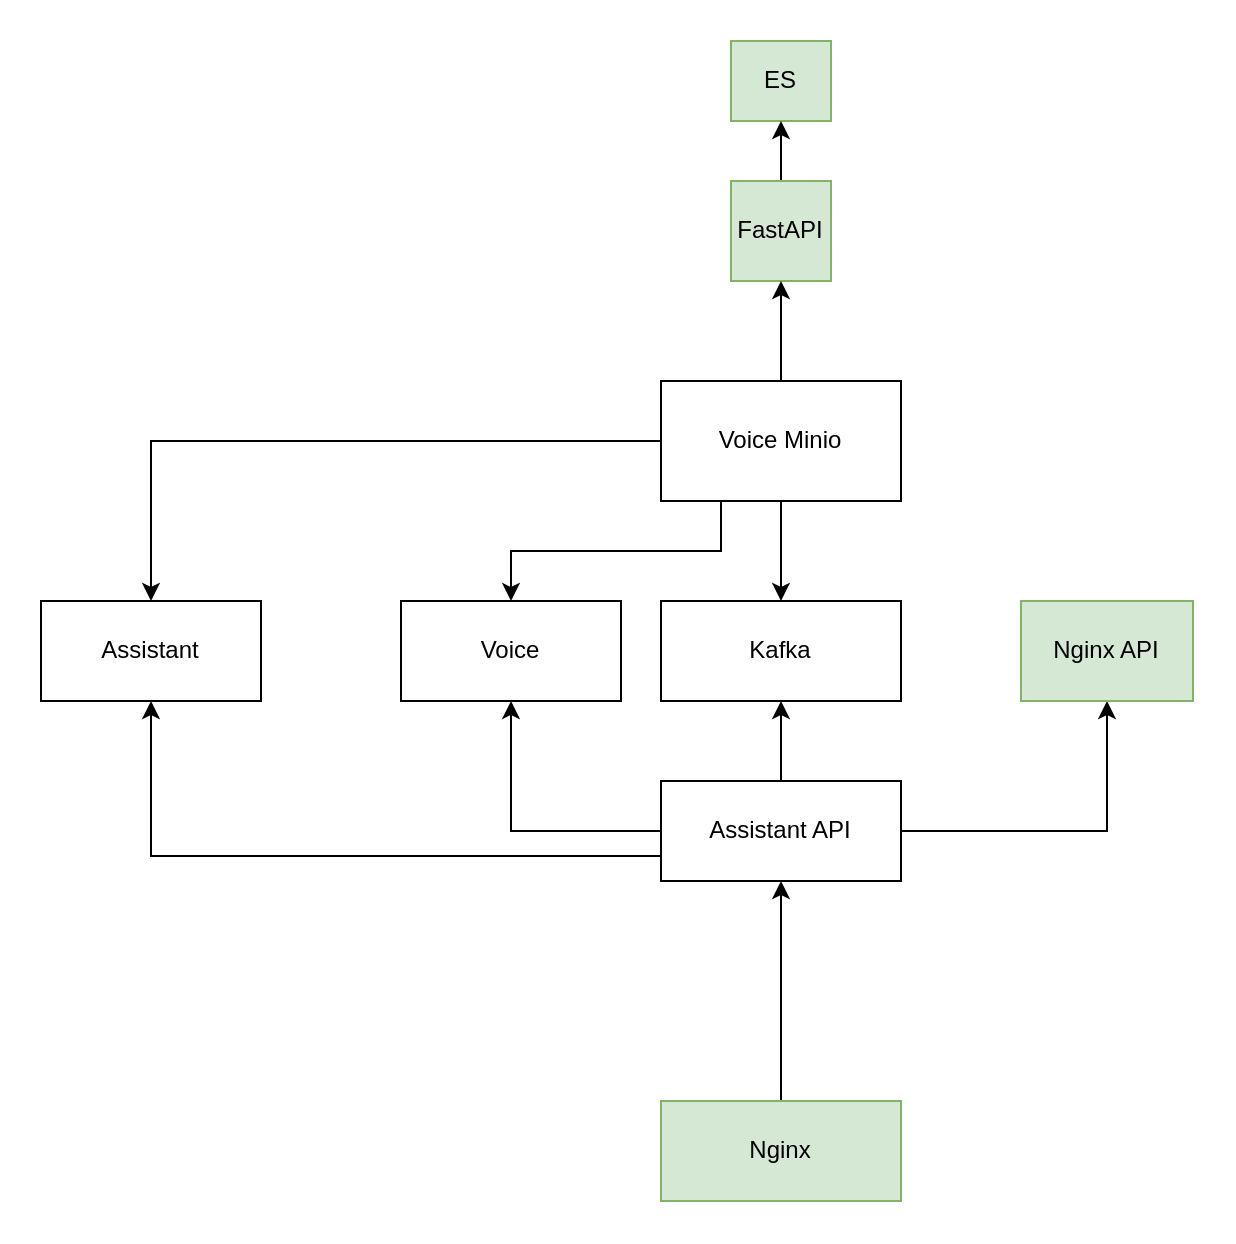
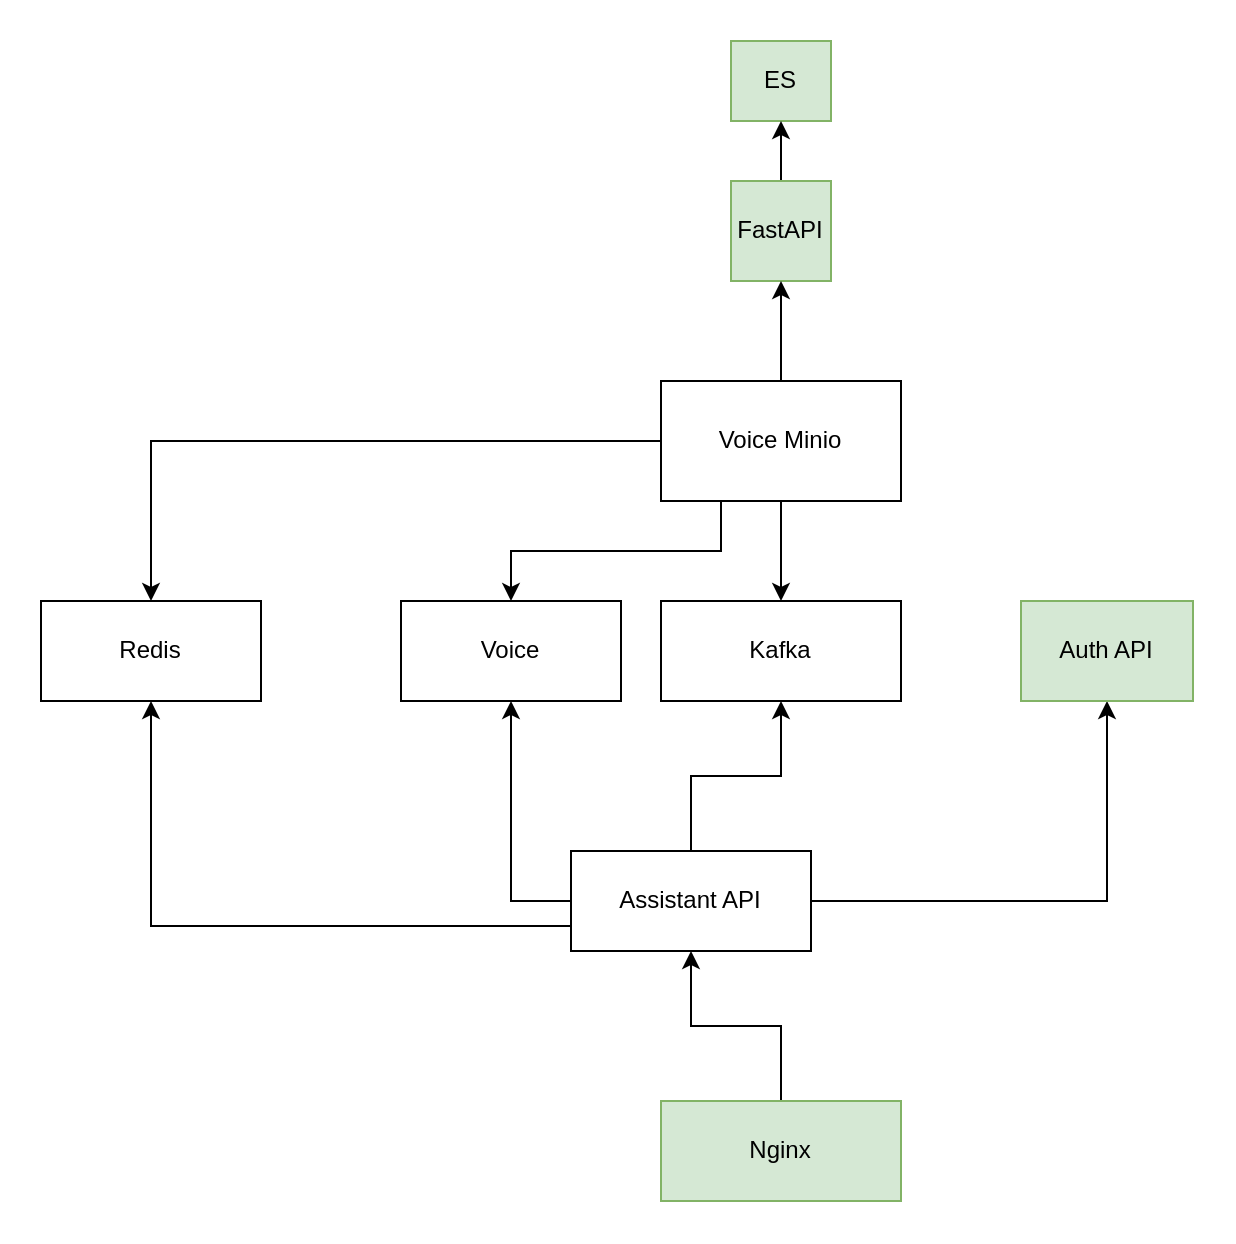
node "Assistant": label "Assistant" -> "Redis"
node "Nginx API": label "Nginx API" -> "Auth API"
node "Assistant API": moved (781, 831) -> (691, 901)
